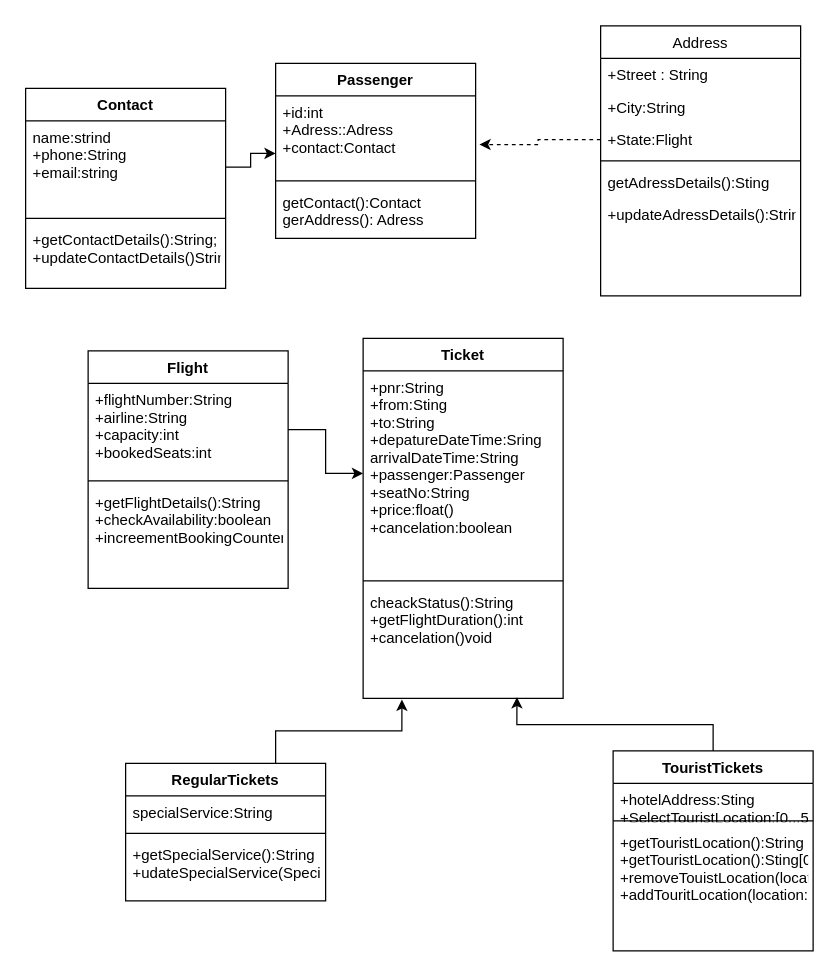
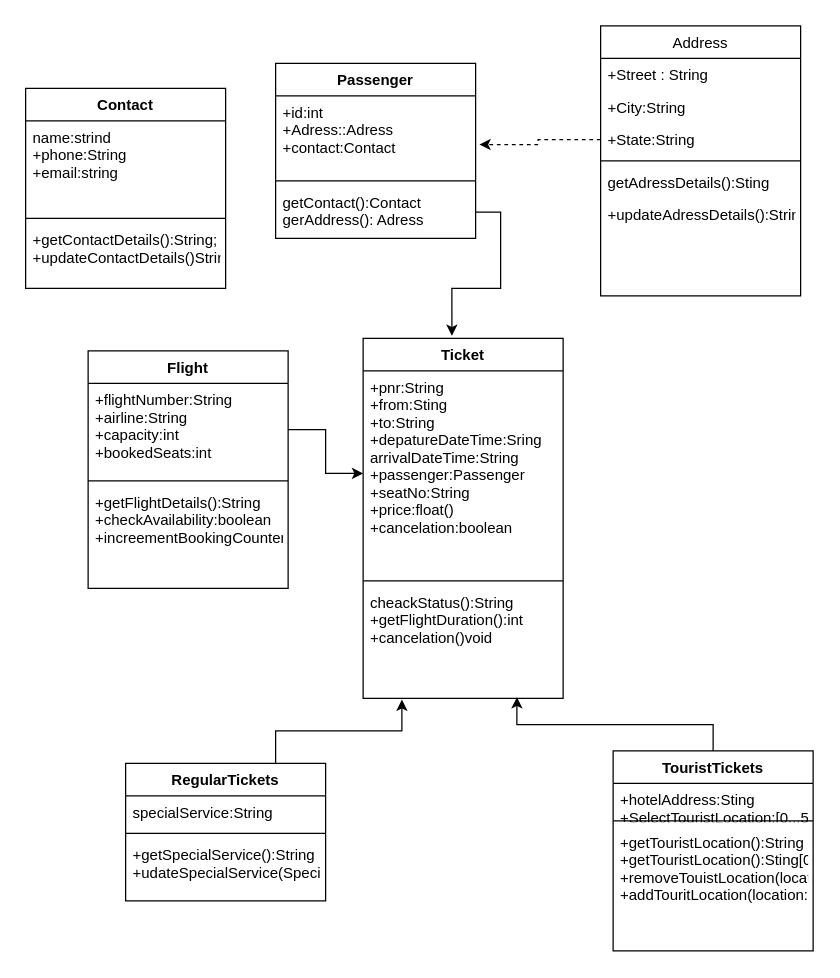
node "+State:Flight": label "+State:Flight" -> "+State:String"
edge "name:strind +phone:String +email:string" -> "+id:int +Adress::Adress +contact:Contact": removed
edge "getContact():Contact gerAddress(): Adress" -> "Ticket": added
